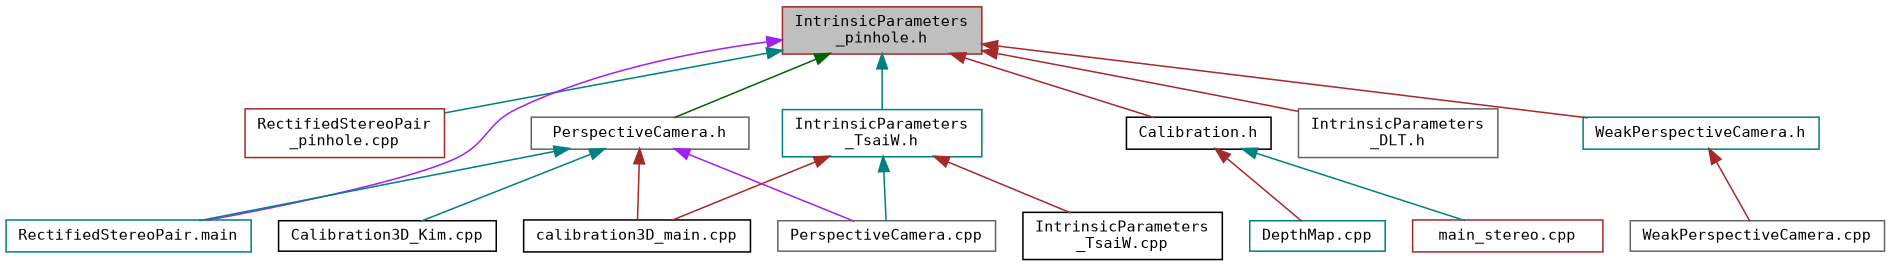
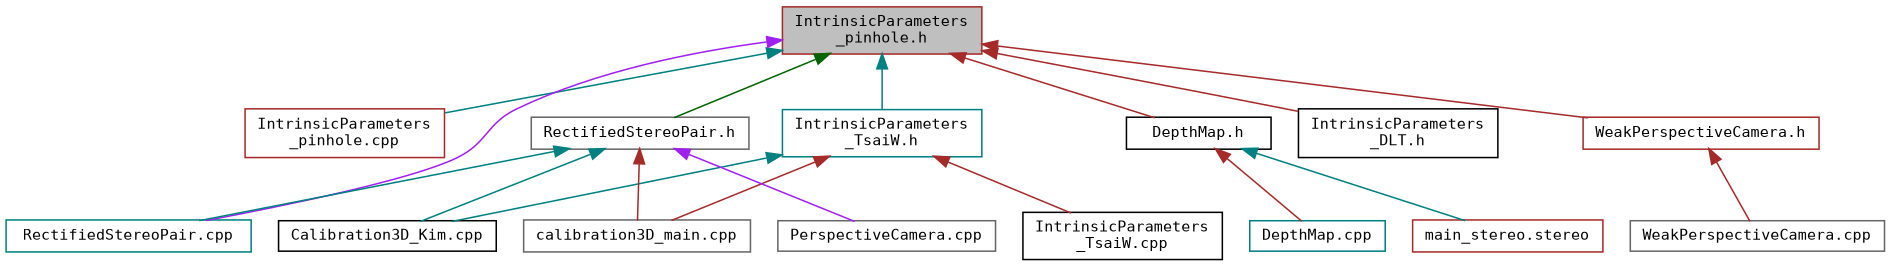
node "RectifiedStereoPair _pinhole.cpp": label "RectifiedStereoPair _pinhole.cpp" -> "IntrinsicParameters _pinhole.cpp"
node "PerspectiveCamera.h": label "PerspectiveCamera.h" -> "RectifiedStereoPair.h"
node "Calibration.h": label "Calibration.h" -> "DepthMap.h"
node "IntrinsicParameters _DLT.h": color gray40 -> black
node "WeakPerspectiveCamera.h": color teal -> brown
edge "PerspectiveCamera.cpp" -> "IntrinsicParameters _TsaiW.h": now "Calibration3D_Kim.cpp" -> "IntrinsicParameters _TsaiW.h"
node "RectifiedStereoPair.main": label "RectifiedStereoPair.main" -> "RectifiedStereoPair.cpp"
node "calibration3D_main.cpp": color black -> gray40
node "main_stereo.cpp": label "main_stereo.cpp" -> "main_stereo.stereo"
